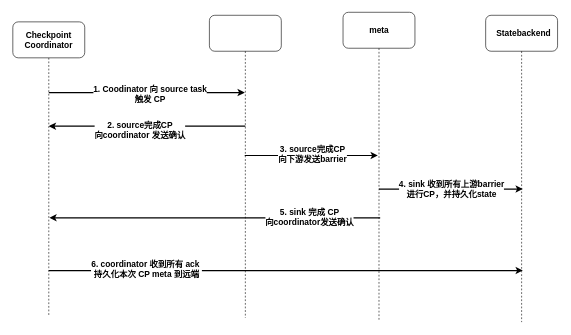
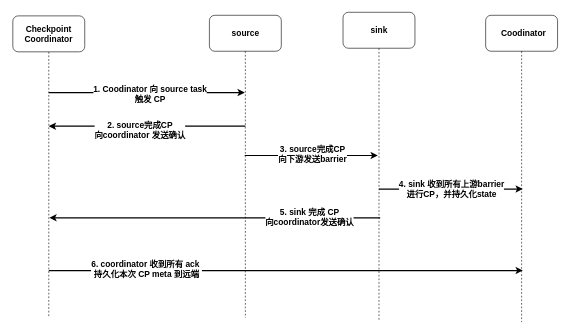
node "meta": label "meta" -> "sink"
node "source": added
node "Statebackend": label "Statebackend" -> "Coodinator"
node "CheckpointCoordinator": moved (48, 40) -> (48, 34)
